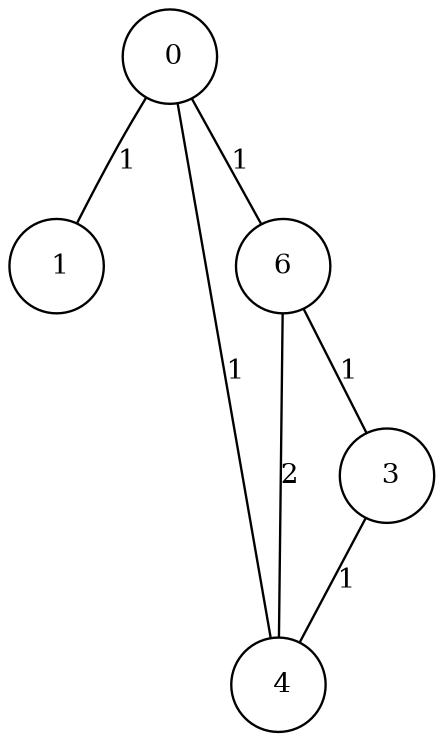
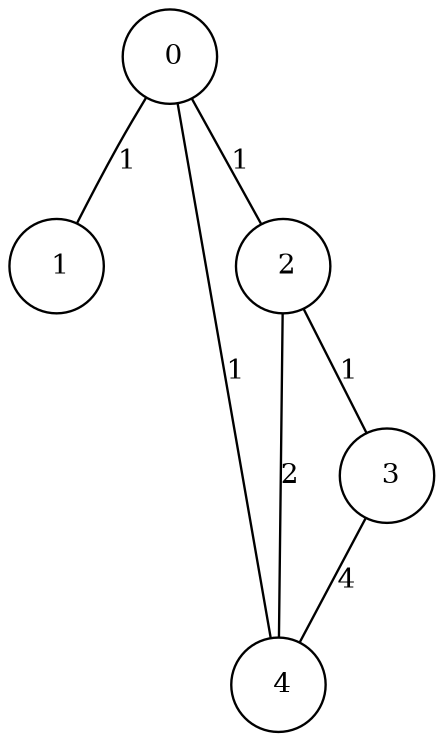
node "6": label "6" -> "2"
edge "3" -- "4": label "1" -> "4"
